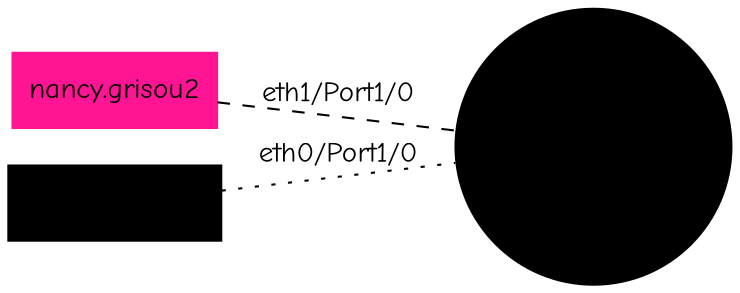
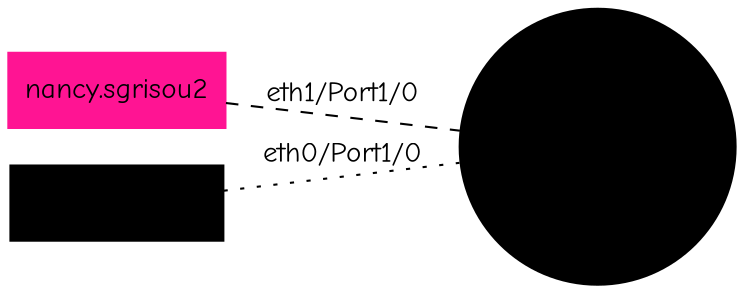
node "nancy.grisou2": label "nancy.grisou2" -> "nancy.sgrisou2"
